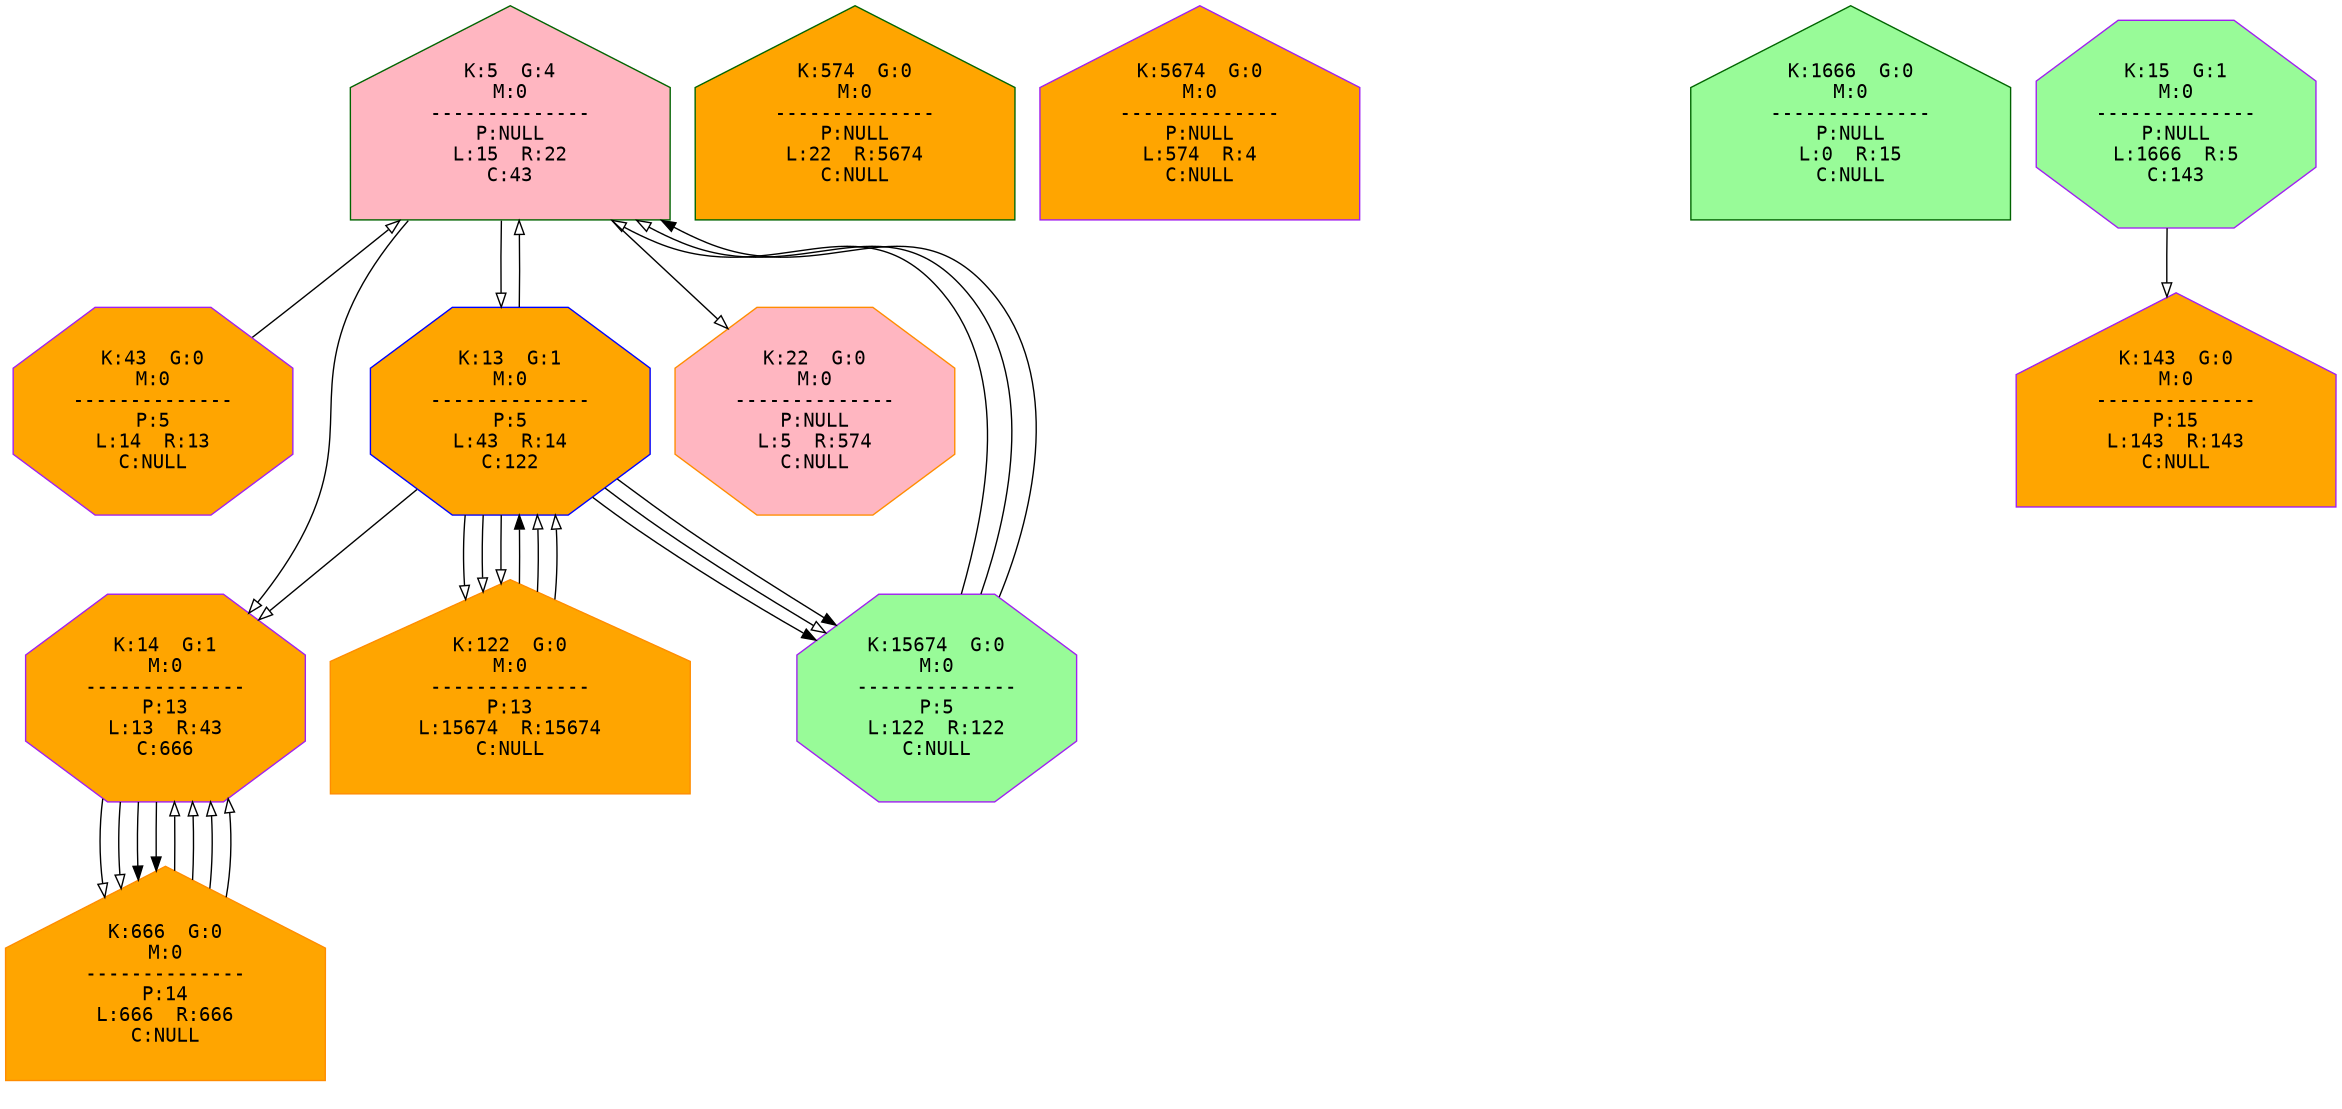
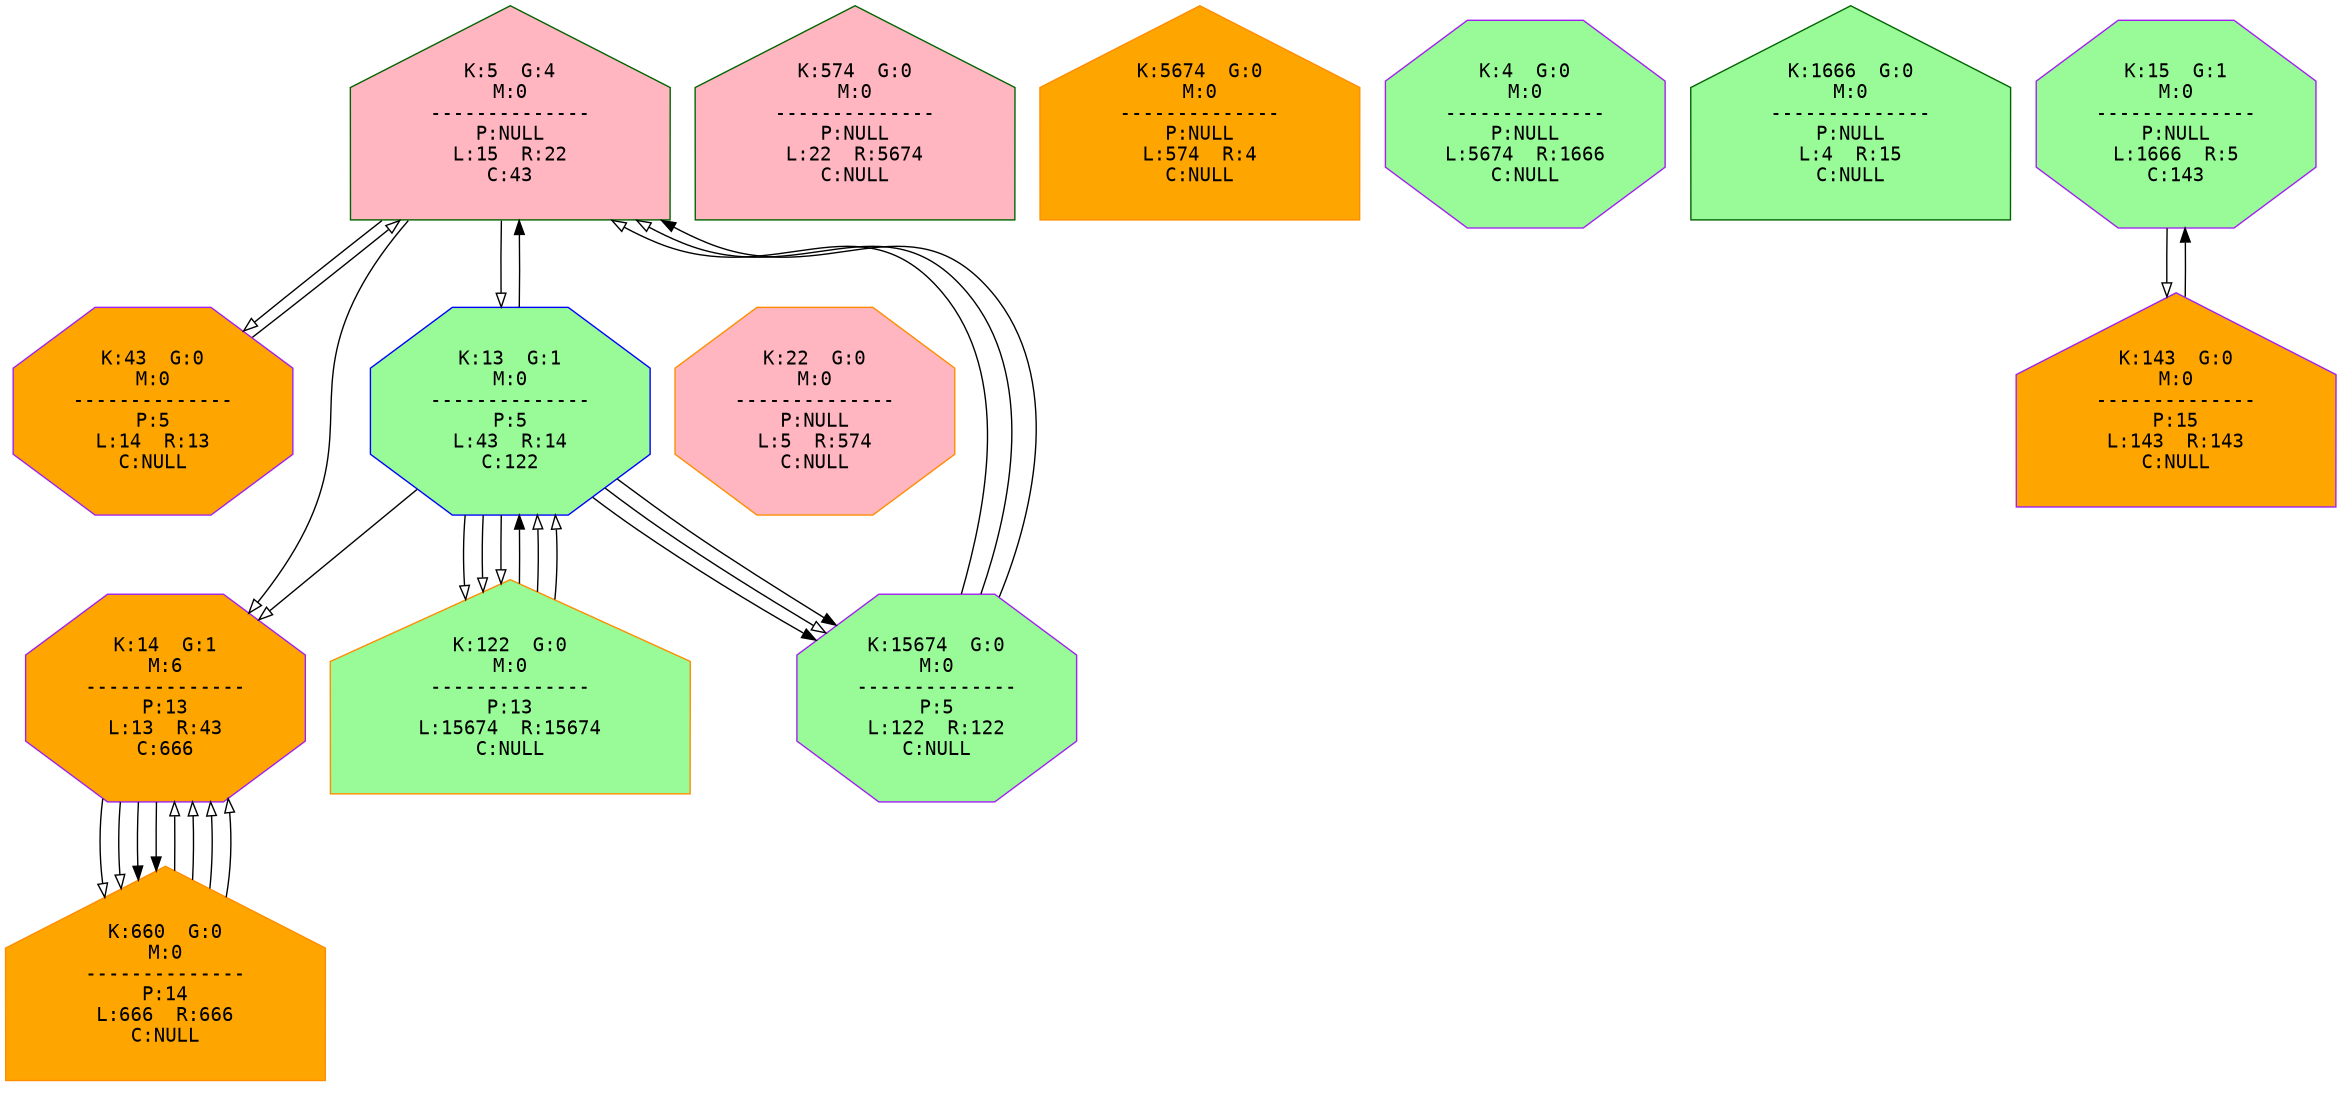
node "K:574  G:0 M:0 -------------- P:NULL L:22  R:5674 C:NULL": fillcolor orange -> lightpink
node "K:5674  G:0 M:0 -------------- P:NULL L:574  R:4 C:NULL": color purple -> darkorange
node "K:4  G:0 M:0 -------------- P:NULL L:5674  R:1666 C:NULL": added
node "K:1666  G:0 M:0 -------------- P:NULL L:0  R:15 C:NULL": label "K:1666  G:0 M:0 -------------- P:NULL L:0  R:15 C:NULL" -> "K:1666  G:0 M:0 -------------- P:NULL L:4  R:15 C:NULL"
edge "K:5  G:4 M:0 -------------- P:NULL L:15  R:22 C:43" -> "K:22  G:0 M:0 -------------- P:NULL L:5  R:574 C:NULL": now "K:5  G:4 M:0 -------------- P:NULL L:15  R:22 C:43" -> "K:43  G:0 M:0 -------------- P:5 L:14  R:13 C:NULL"
edge "K:143  G:0 M:0 -------------- P:15 L:143  R:143 C:NULL" -> "K:15  G:1 M:0 -------------- P:NULL L:1666  R:5 C:143": added
edge "K:13  G:1 M:0 -------------- P:5 L:43  R:14 C:122" -> "K:5  G:4 M:0 -------------- P:NULL L:15  R:22 C:43": arrowhead onormal -> normal
node "K:13  G:1 M:0 -------------- P:5 L:43  R:14 C:122": fillcolor orange -> palegreen
node "K:14  G:1 M:0 -------------- P:13 L:13  R:43 C:666": label "K:14  G:1 M:0 -------------- P:13 L:13  R:43 C:666" -> "K:14  G:1 M:6 -------------- P:13 L:13  R:43 C:666"
node "K:122  G:0 M:0 -------------- P:13 L:15674  R:15674 C:NULL": fillcolor orange -> palegreen
node "K:666  G:0 M:0 -------------- P:14 L:666  R:666 C:NULL": label "K:666  G:0 M:0 -------------- P:14 L:666  R:666 C:NULL" -> "K:660  G:0 M:0 -------------- P:14 L:666  R:666 C:NULL"
